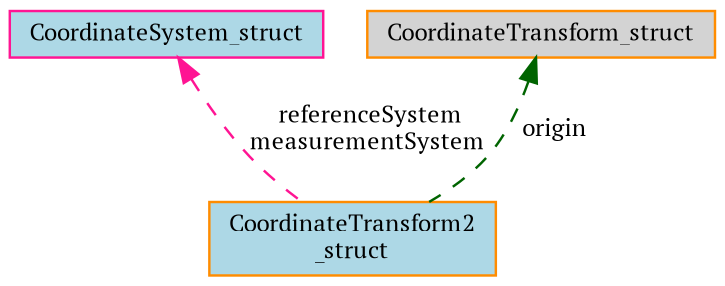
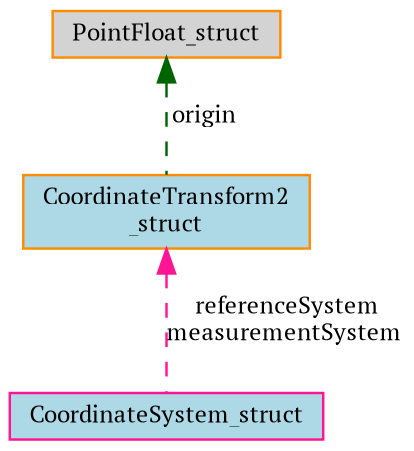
node "CoordinateTransform_struct": label "CoordinateTransform_struct" -> "PointFloat_struct"
edge "CoordinateTransform2 _struct" -> "CoordinateSystem_struct": reversed
